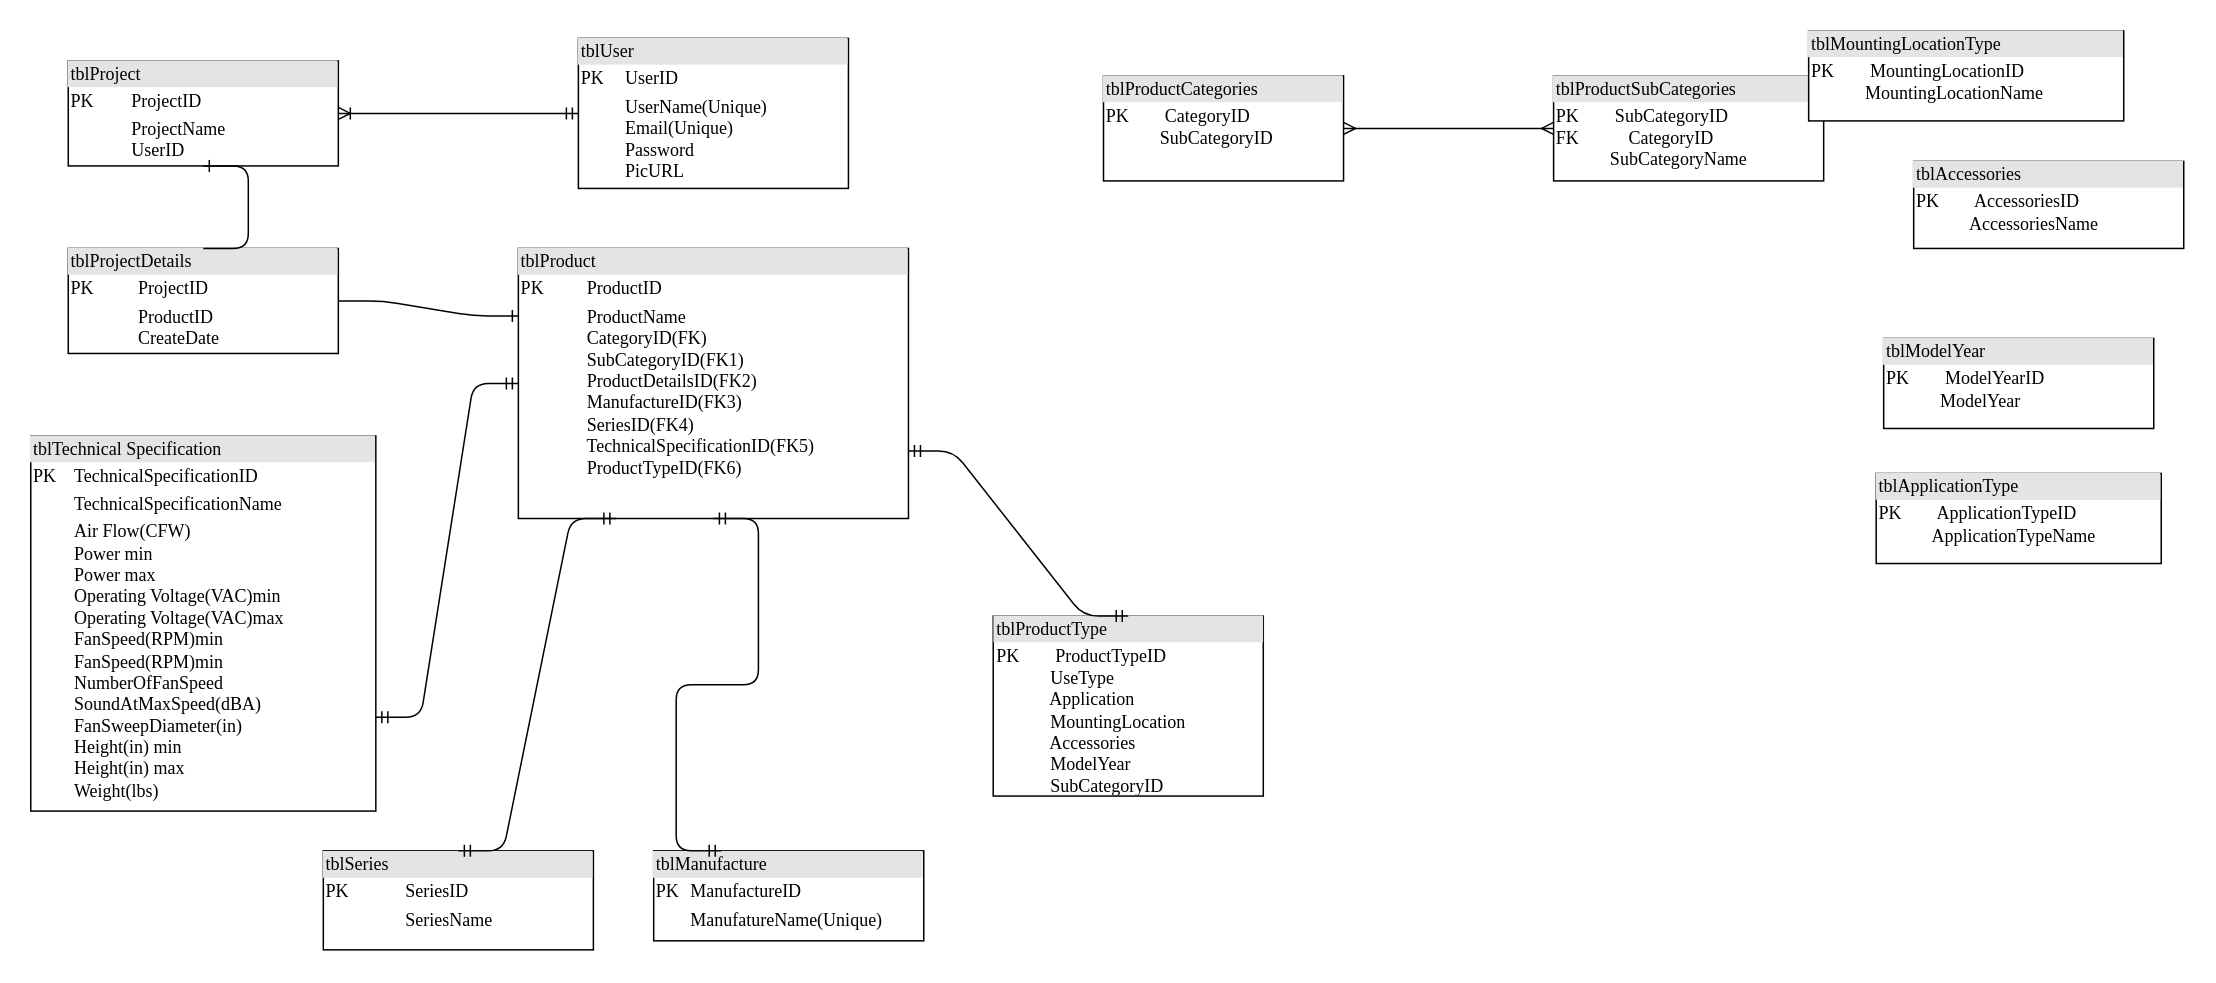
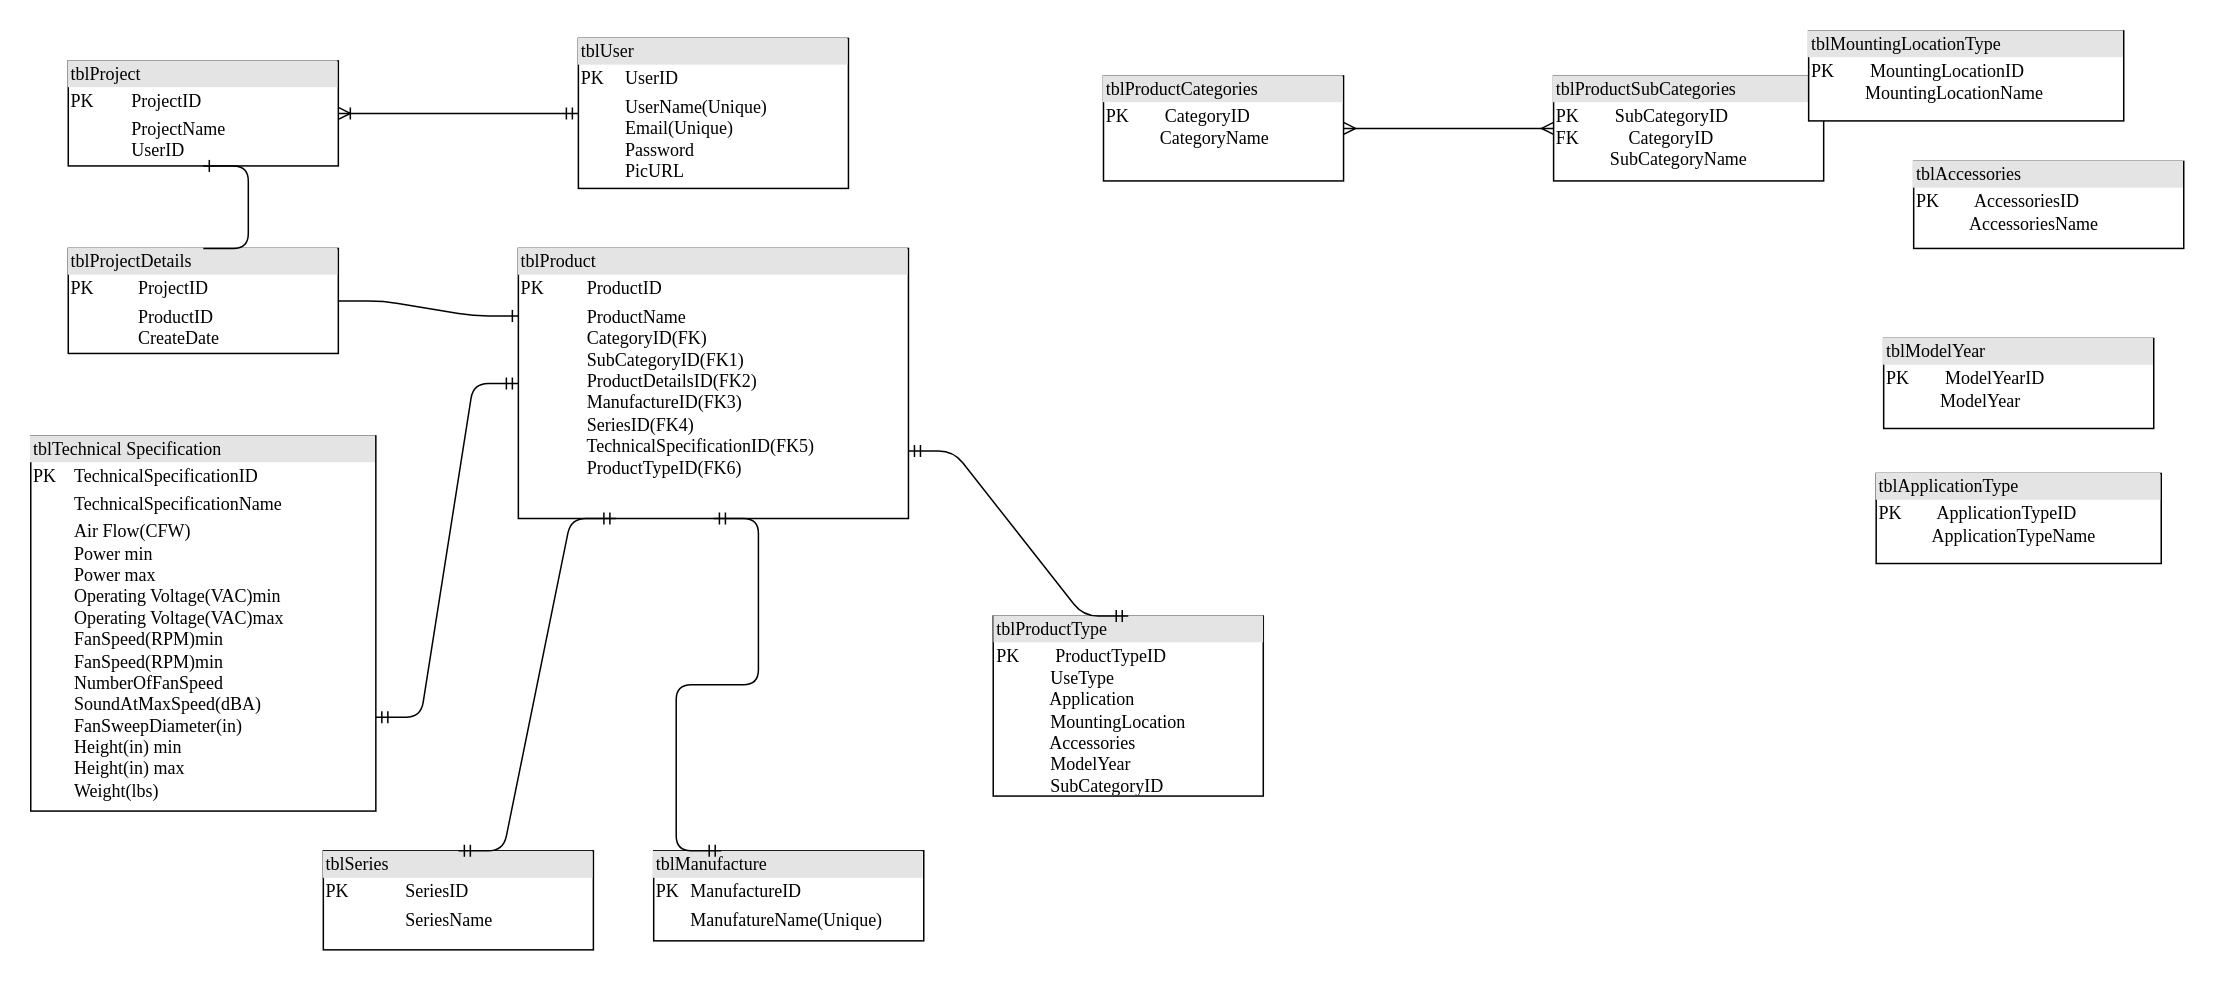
node "tblProductCategories PK CategoryID SubCategoryID": label "tblProductCategories PK CategoryID SubCategoryID" -> "tblProductCategories PK CategoryID CategoryName"
